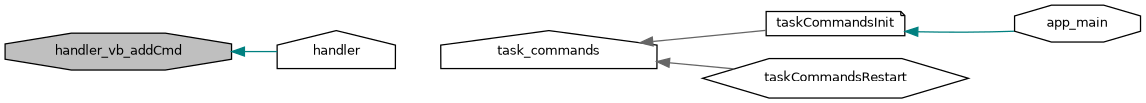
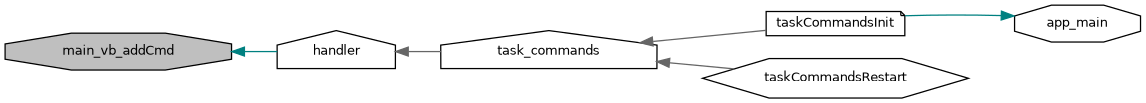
edge "app_main" -> "taskCommandsInit": reversed
node "handler_vb_addCmd": label "handler_vb_addCmd" -> "main_vb_addCmd"
edge "task_commands" -> "handler": added
